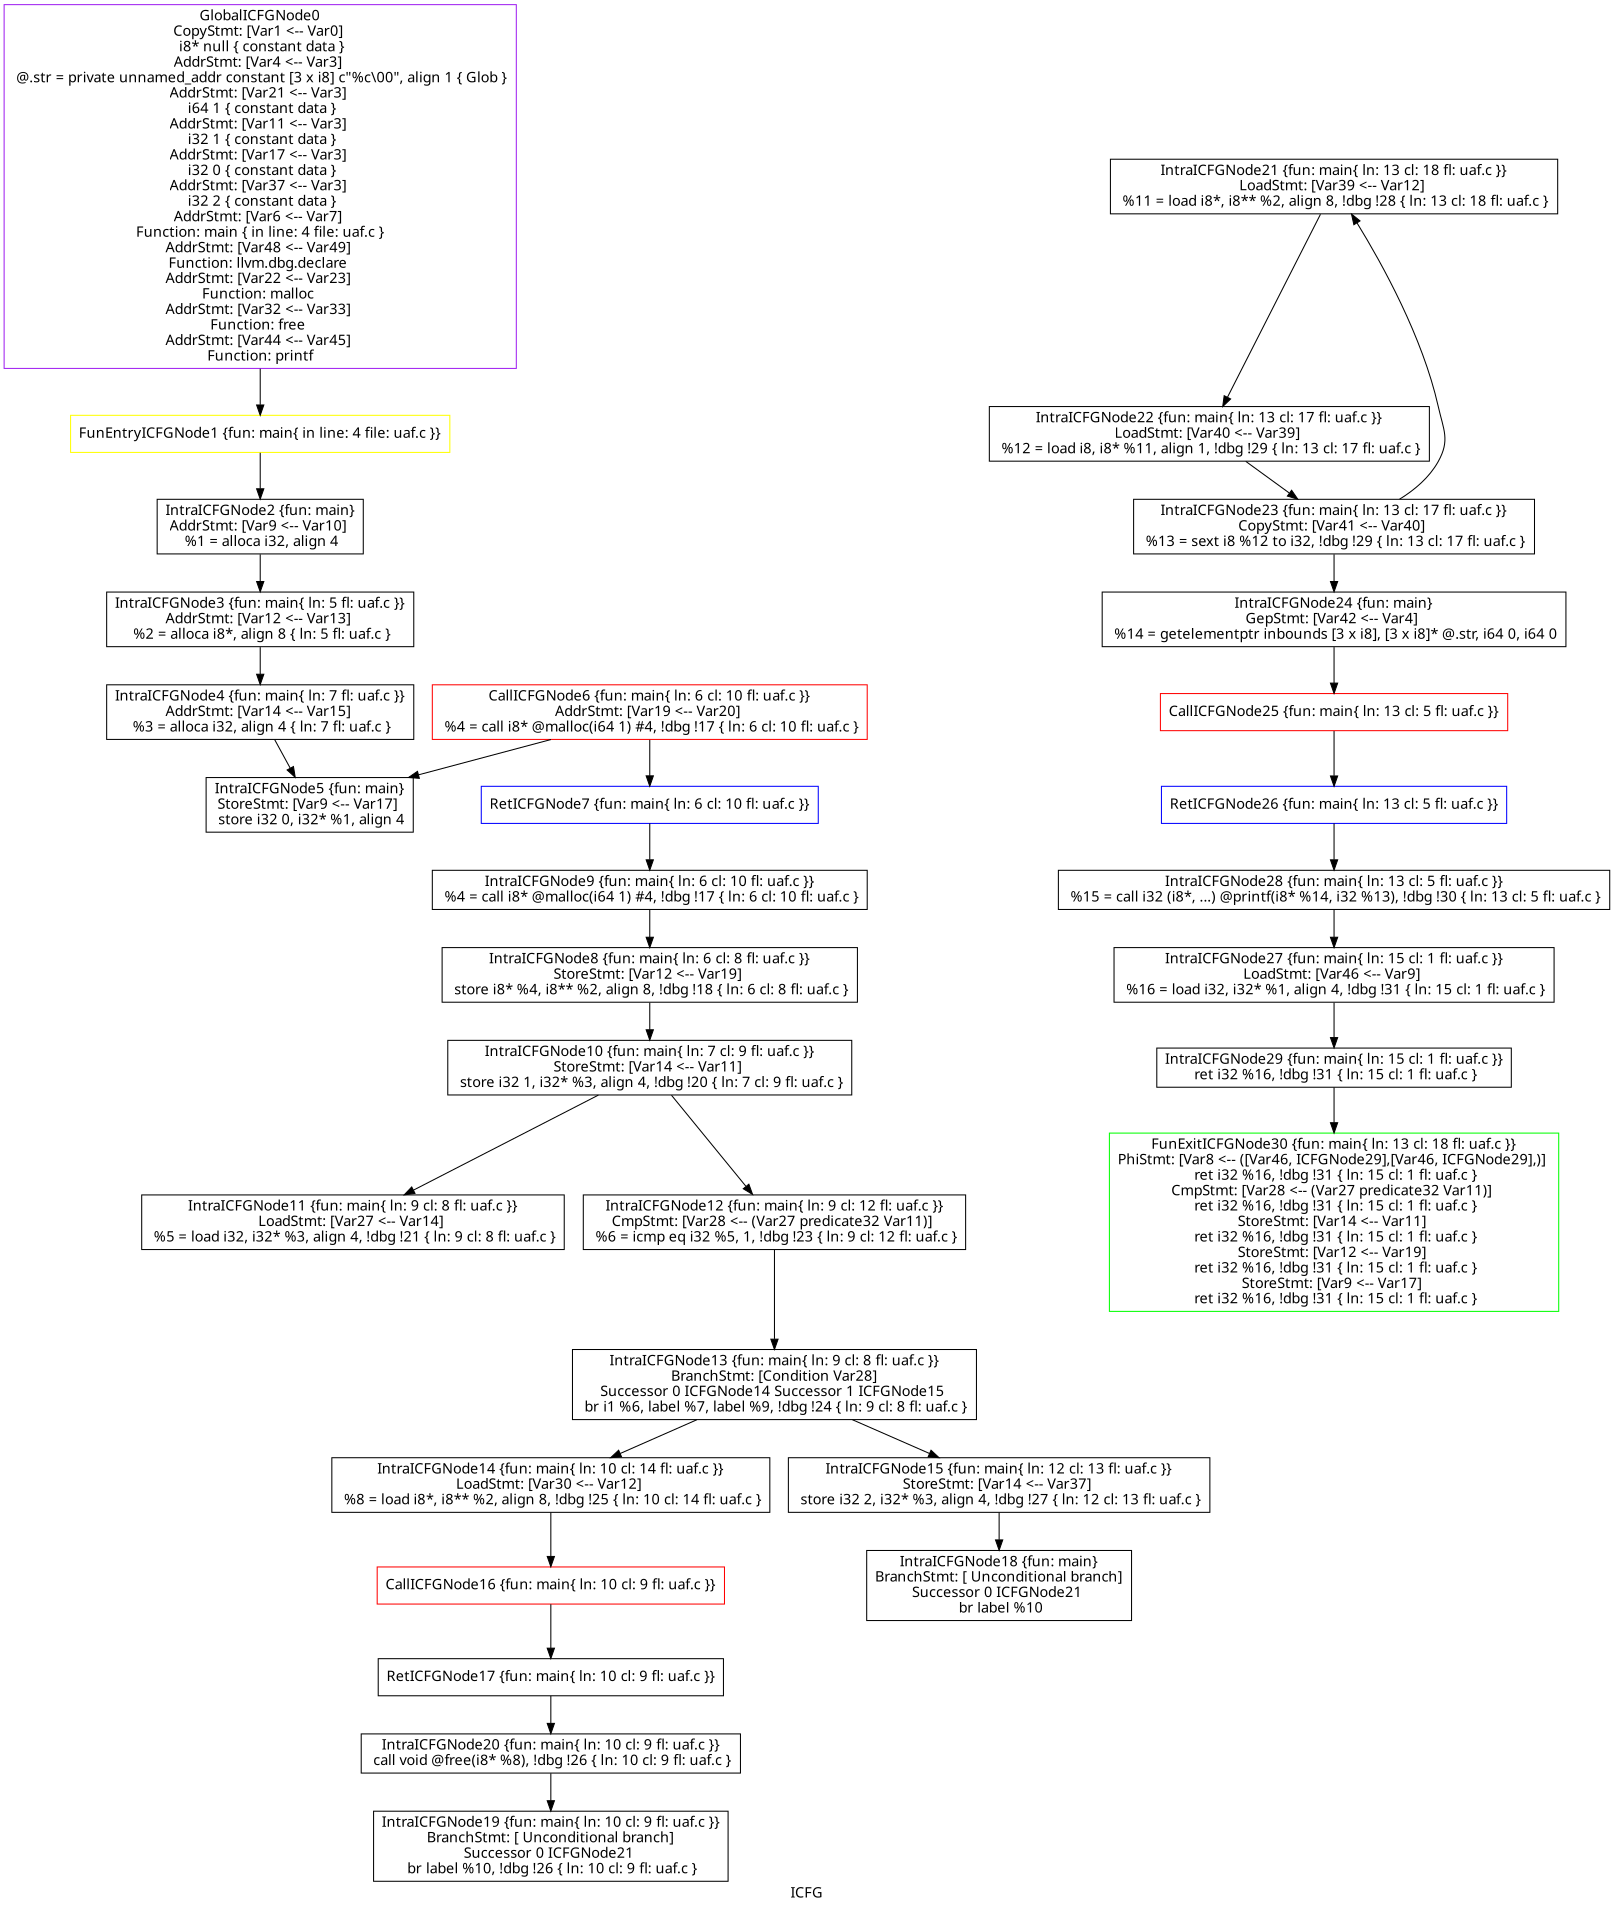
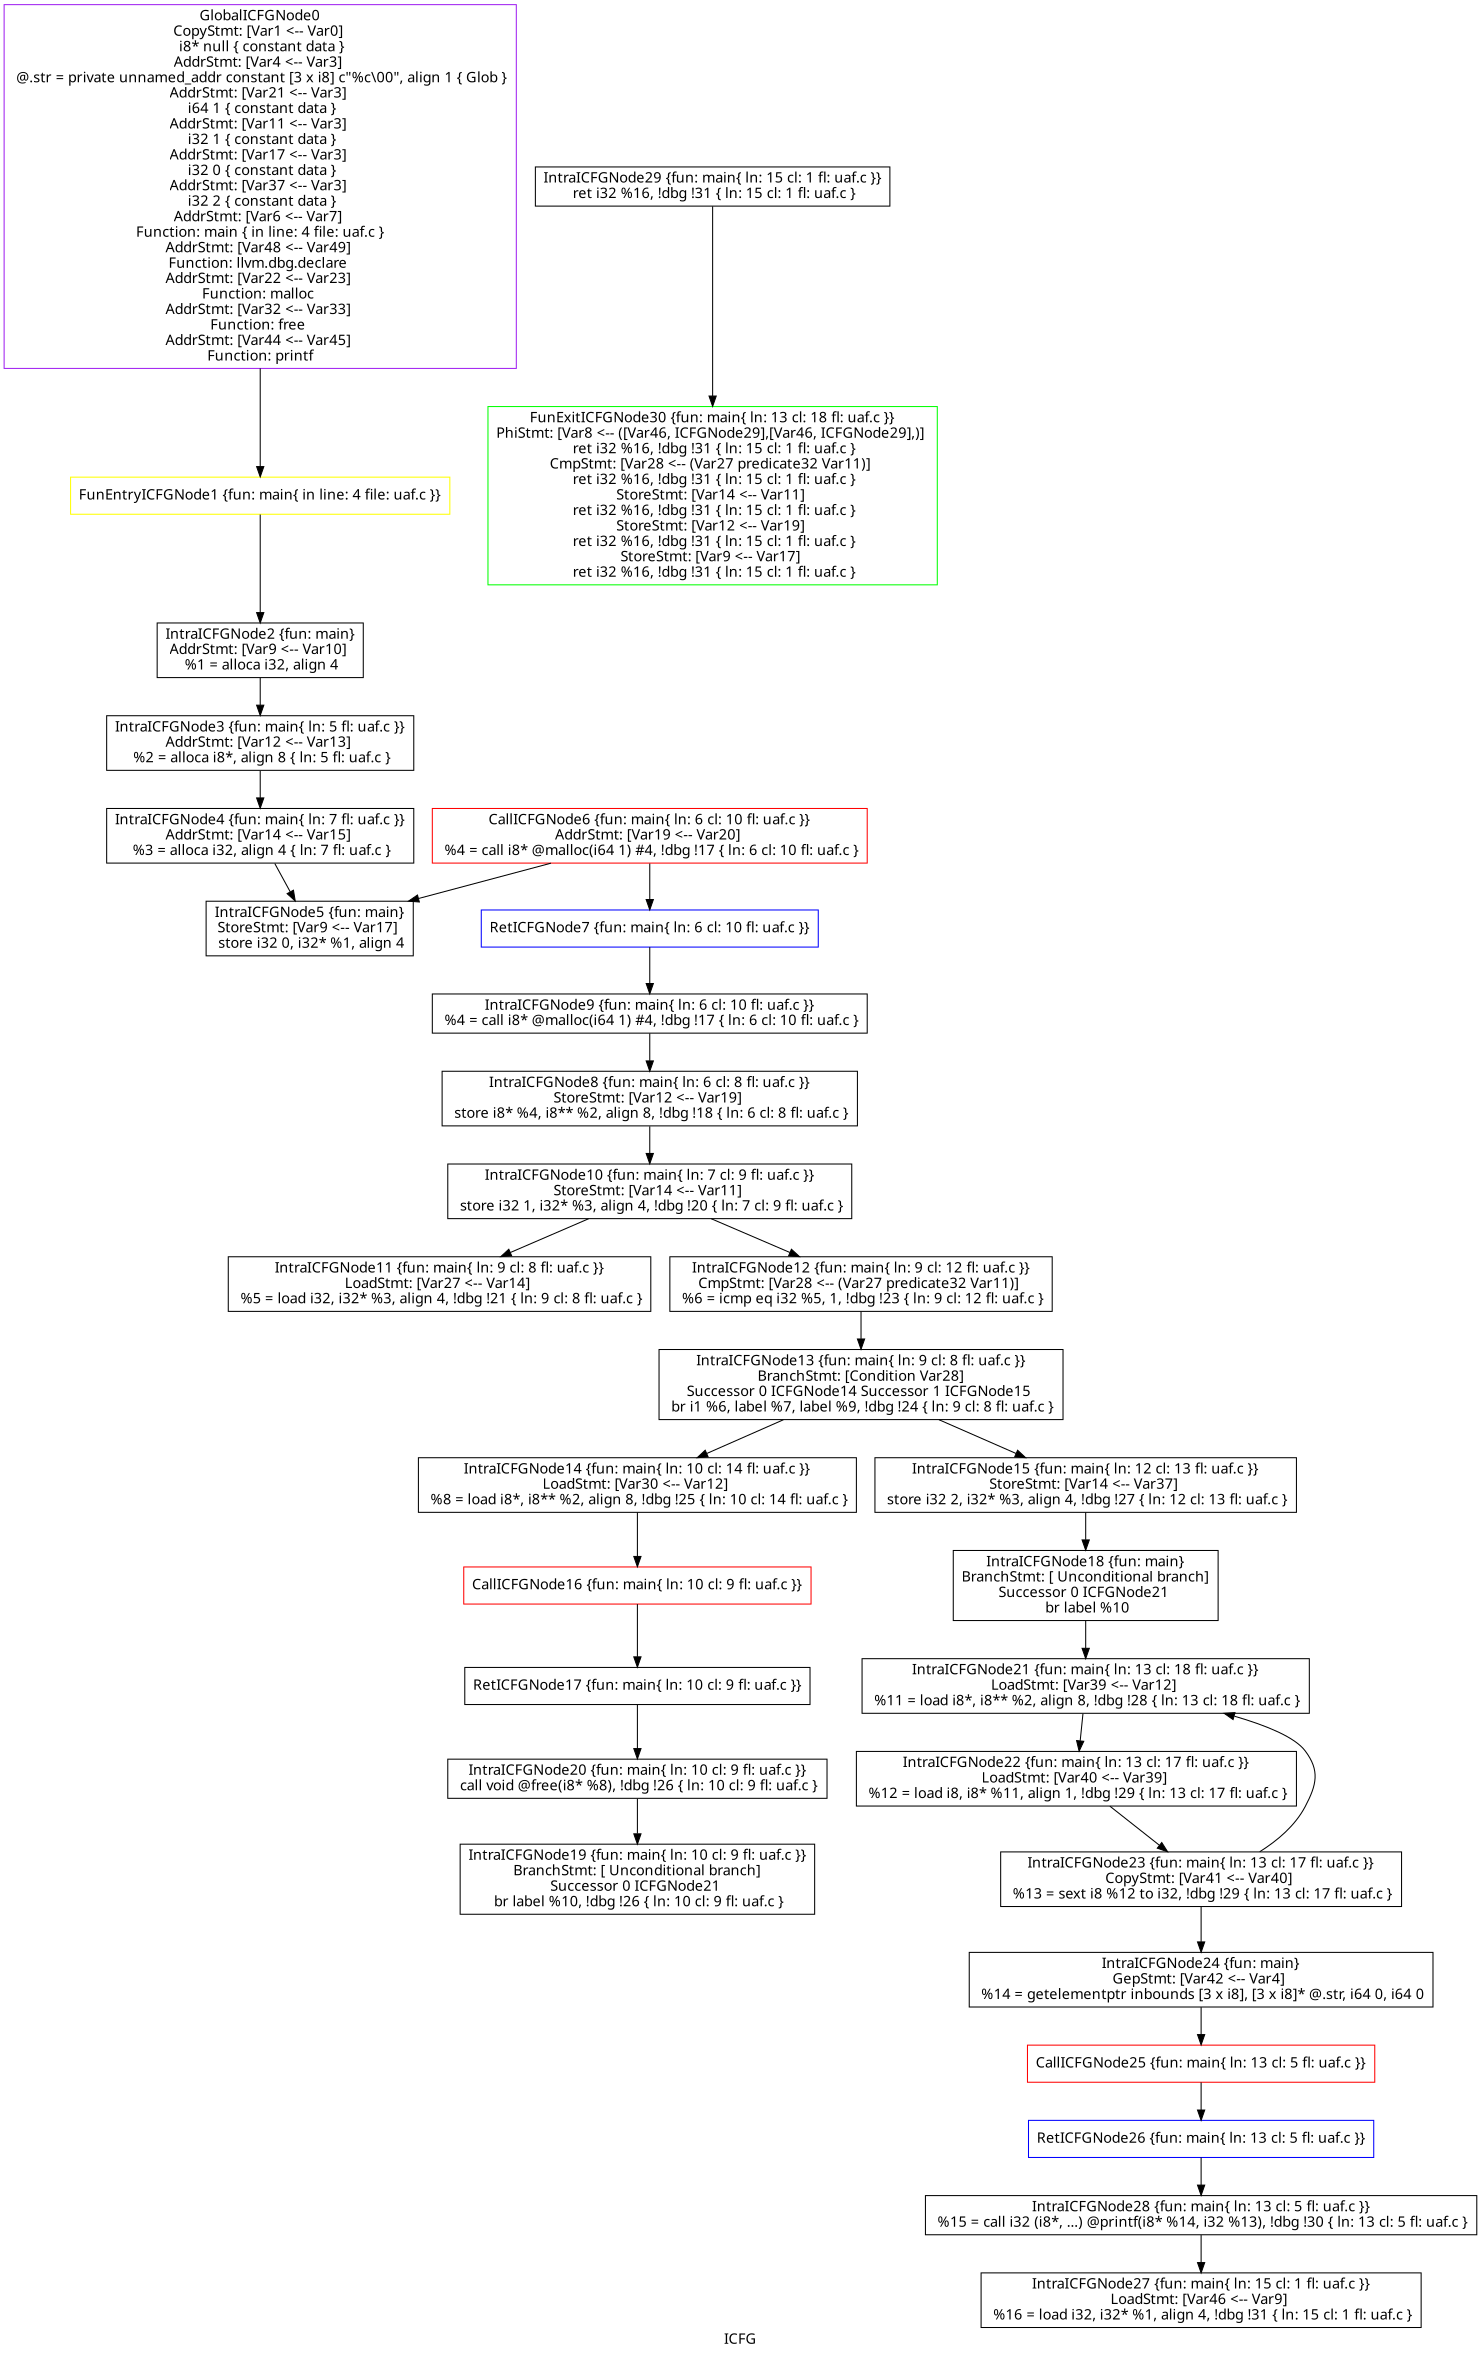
edge "IntraICFGNode27 {fun: main{ ln: 15 cl: 1 fl: uaf.c }}" -> "IntraICFGNode29 {fun: main{ ln: 15 cl: 1 fl: uaf.c }}": removed
edge "IntraICFGNode18 {fun: main}" -> "IntraICFGNode21 {fun: main{ ln: 13 cl: 18 fl: uaf.c }}": added
